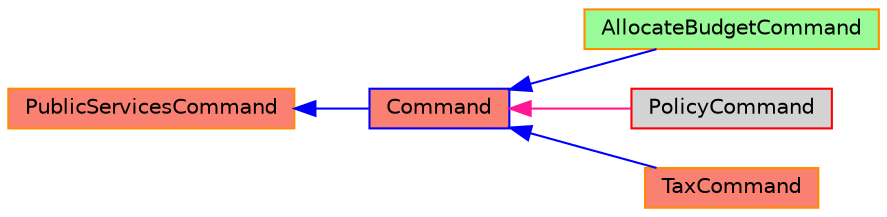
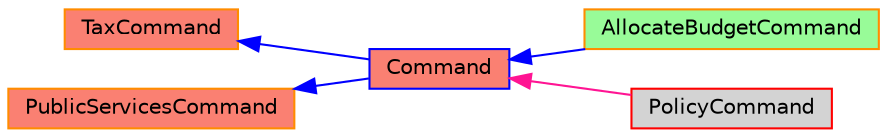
edge "TaxCommand" -> "Command": reversed
